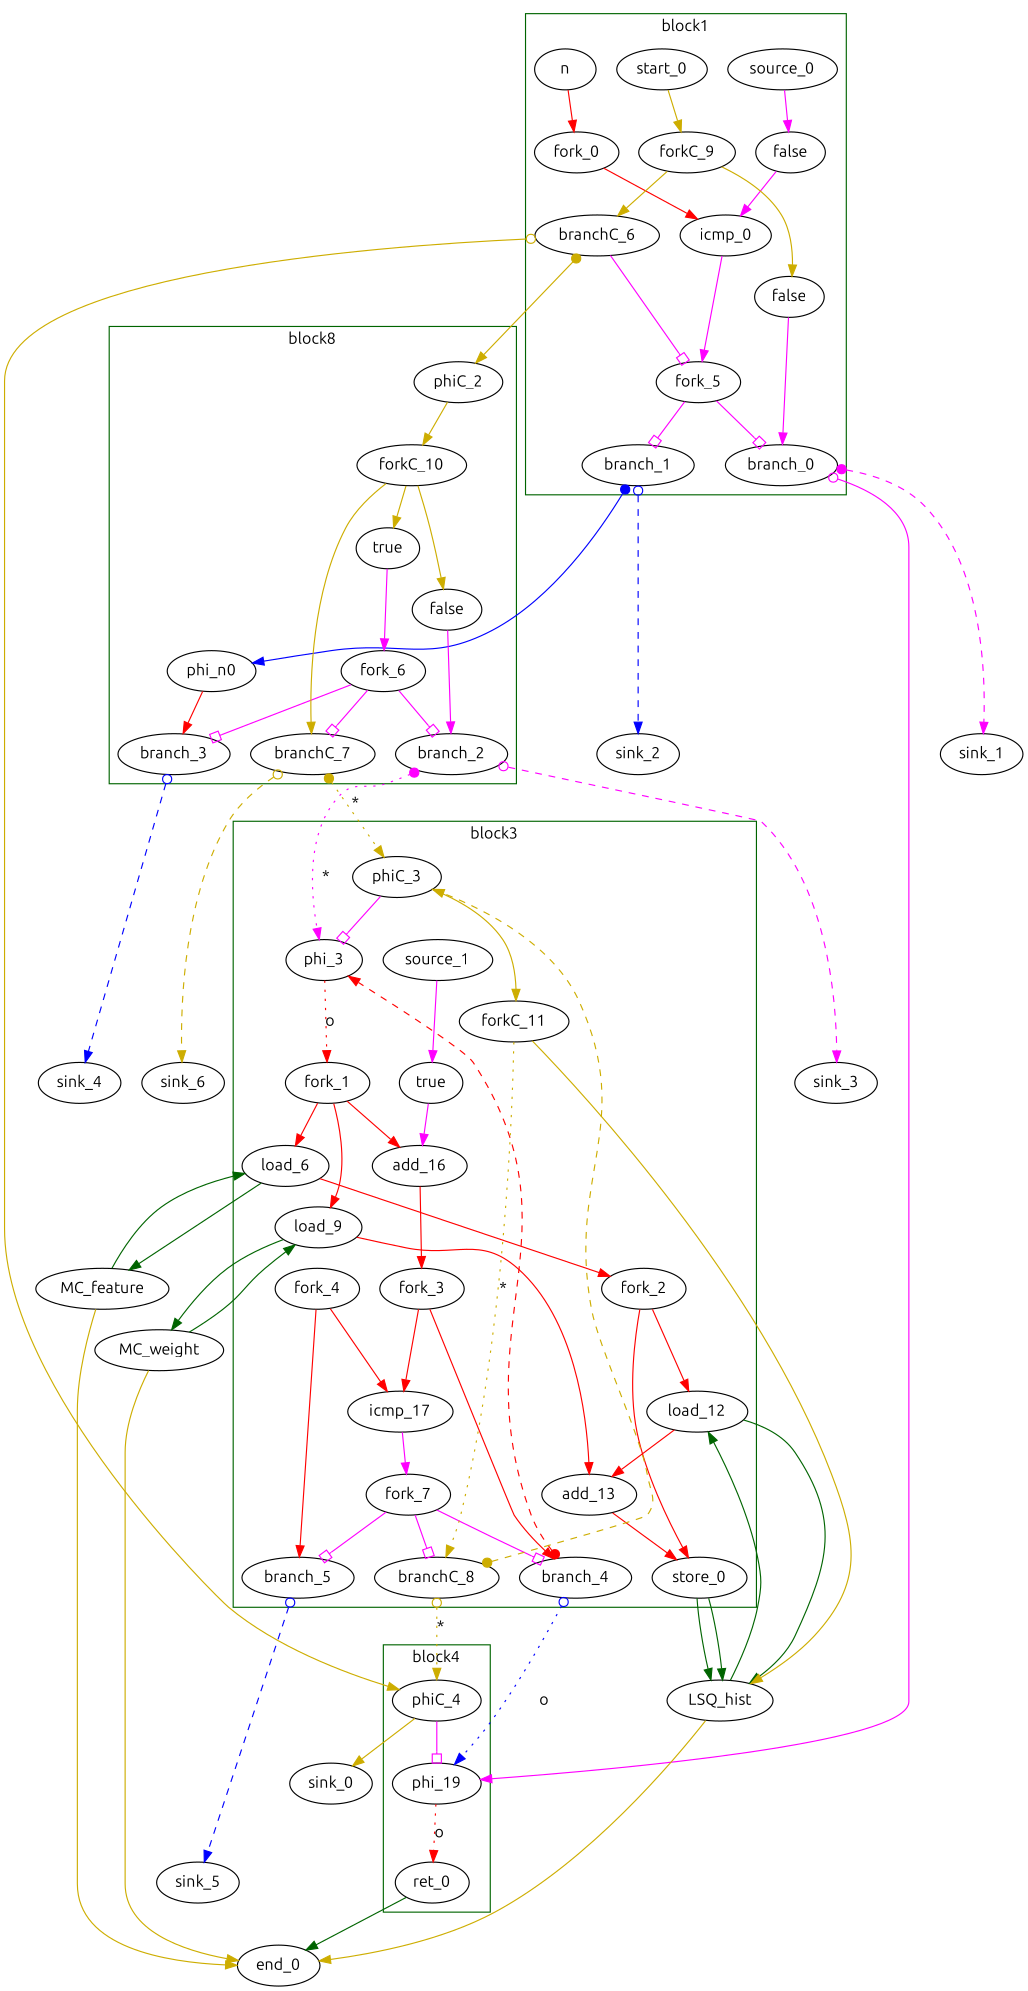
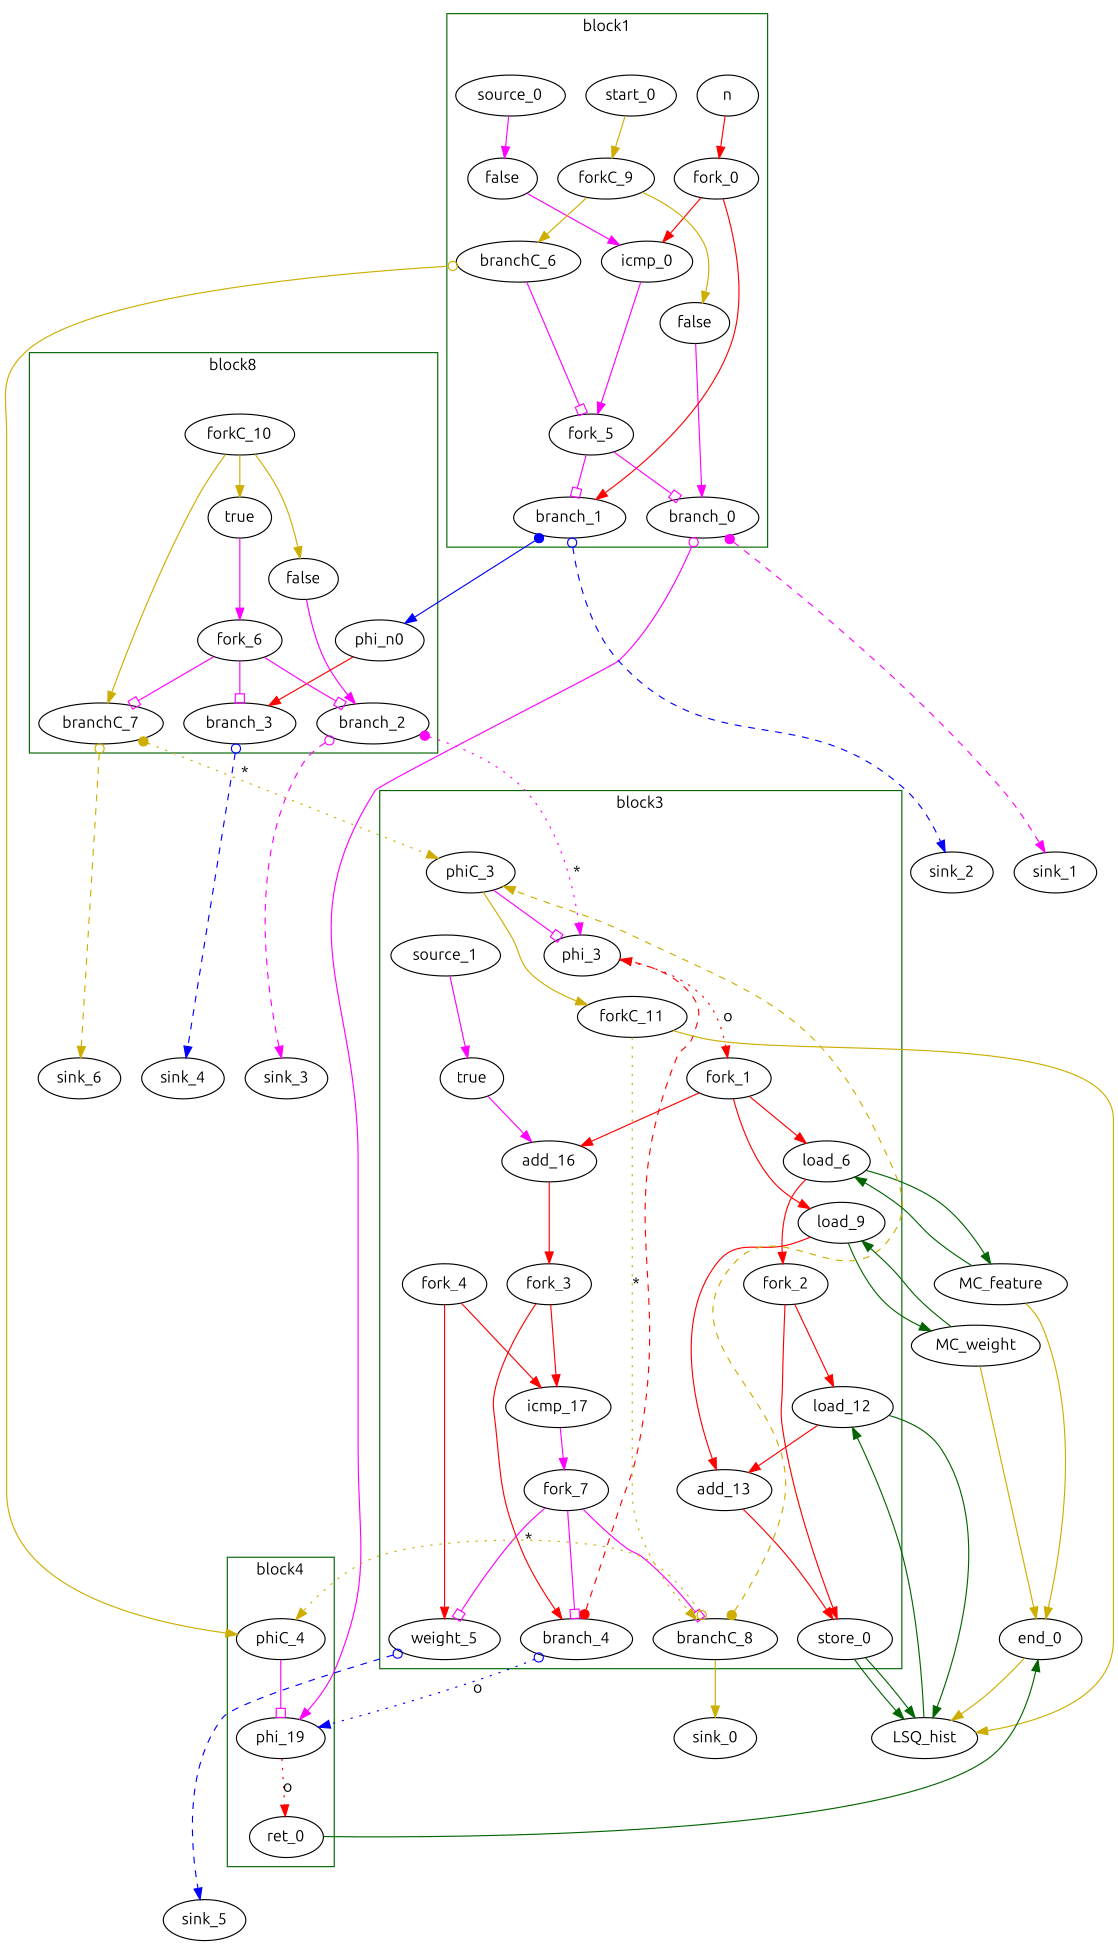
edge "fork_0" -> "branch_1": added
node "phiC_2": removed
node "branch_5": label "branch_5" -> "weight_5"
edge "phiC_4" -> "sink_0": now "branchC_8" -> "sink_0"
edge "LSQ_hist" -> "end_0": reversed
